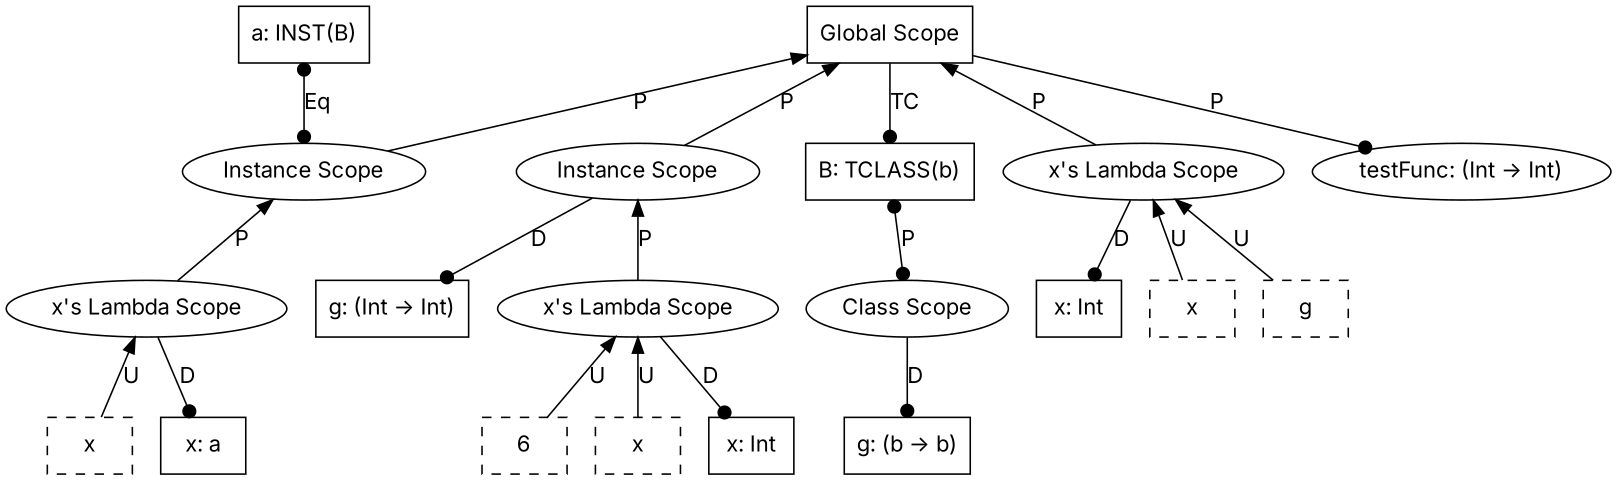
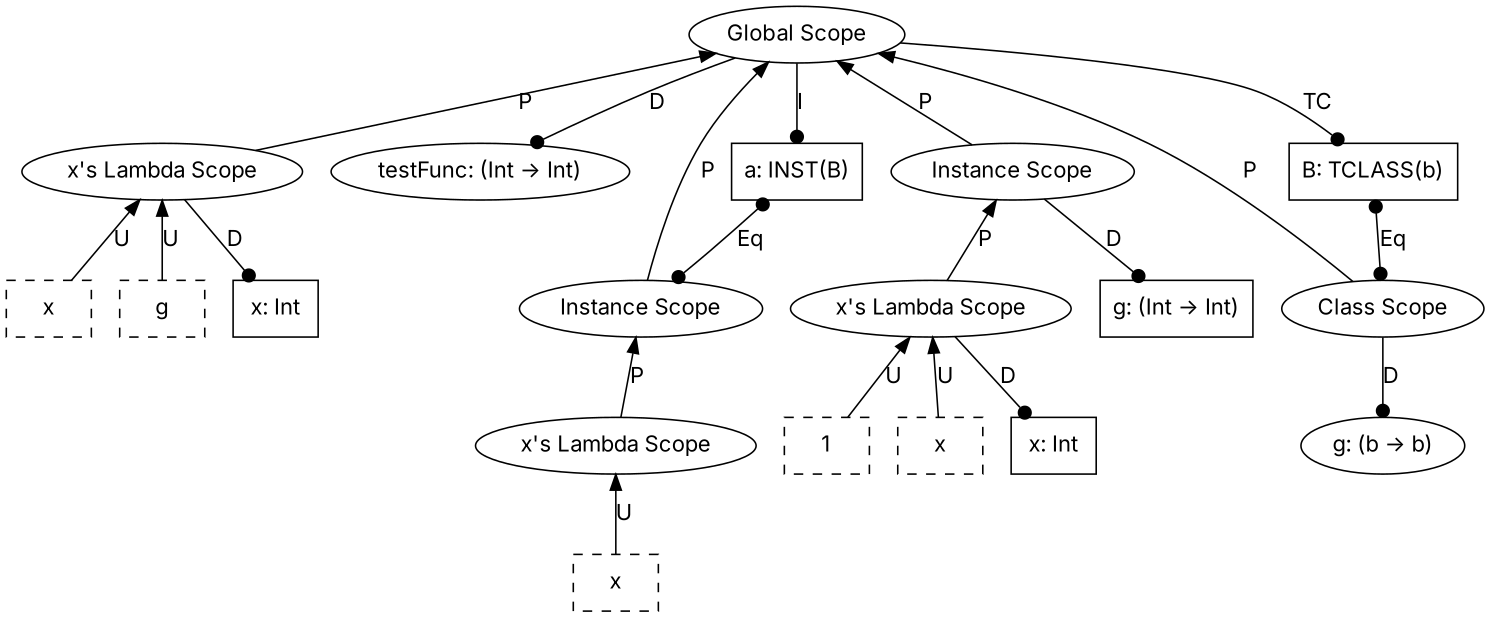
node "Global Scope": shape box -> ellipse
edge "Global Scope" -- "a: INST(B)": added, label "I"
edge "Global Scope" -- "testFunc: (Int -> Int)": label "P" -> "D"
edge "Global Scope" -- "Class Scope": added, label "P"
edge "B: TCLASS(b)" -- "Class Scope": label "P" -> "Eq"
node "x: a": removed
node "6": label "6" -> "1"
node "g: (b -> b)": shape box -> ellipse
